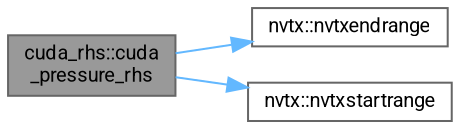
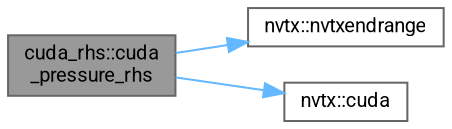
node "nvtx::nvtxstartrange": label "nvtx::nvtxstartrange" -> "nvtx::cuda"
